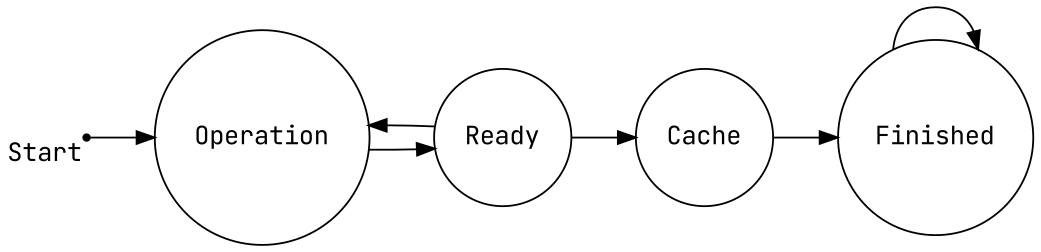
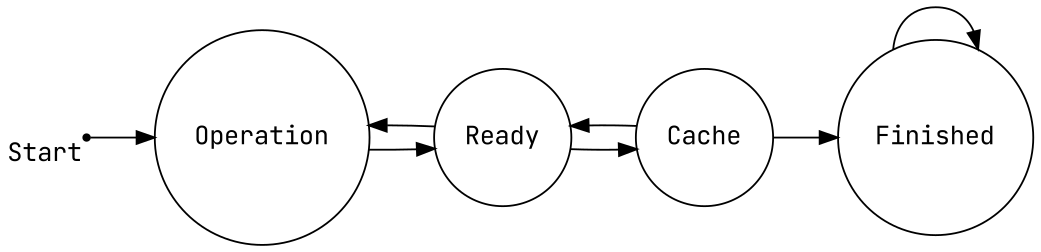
edge "Cache" -> "Ready": added
